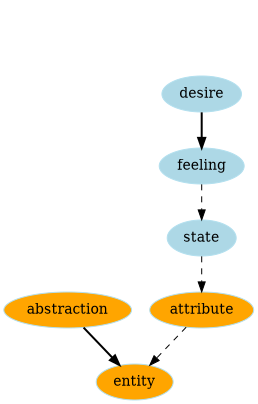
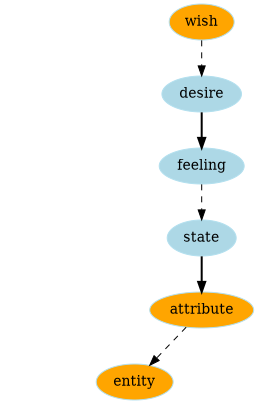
node "wish": added
edge "state" -> "attribute": style dashed -> bold
node "abstraction": removed
